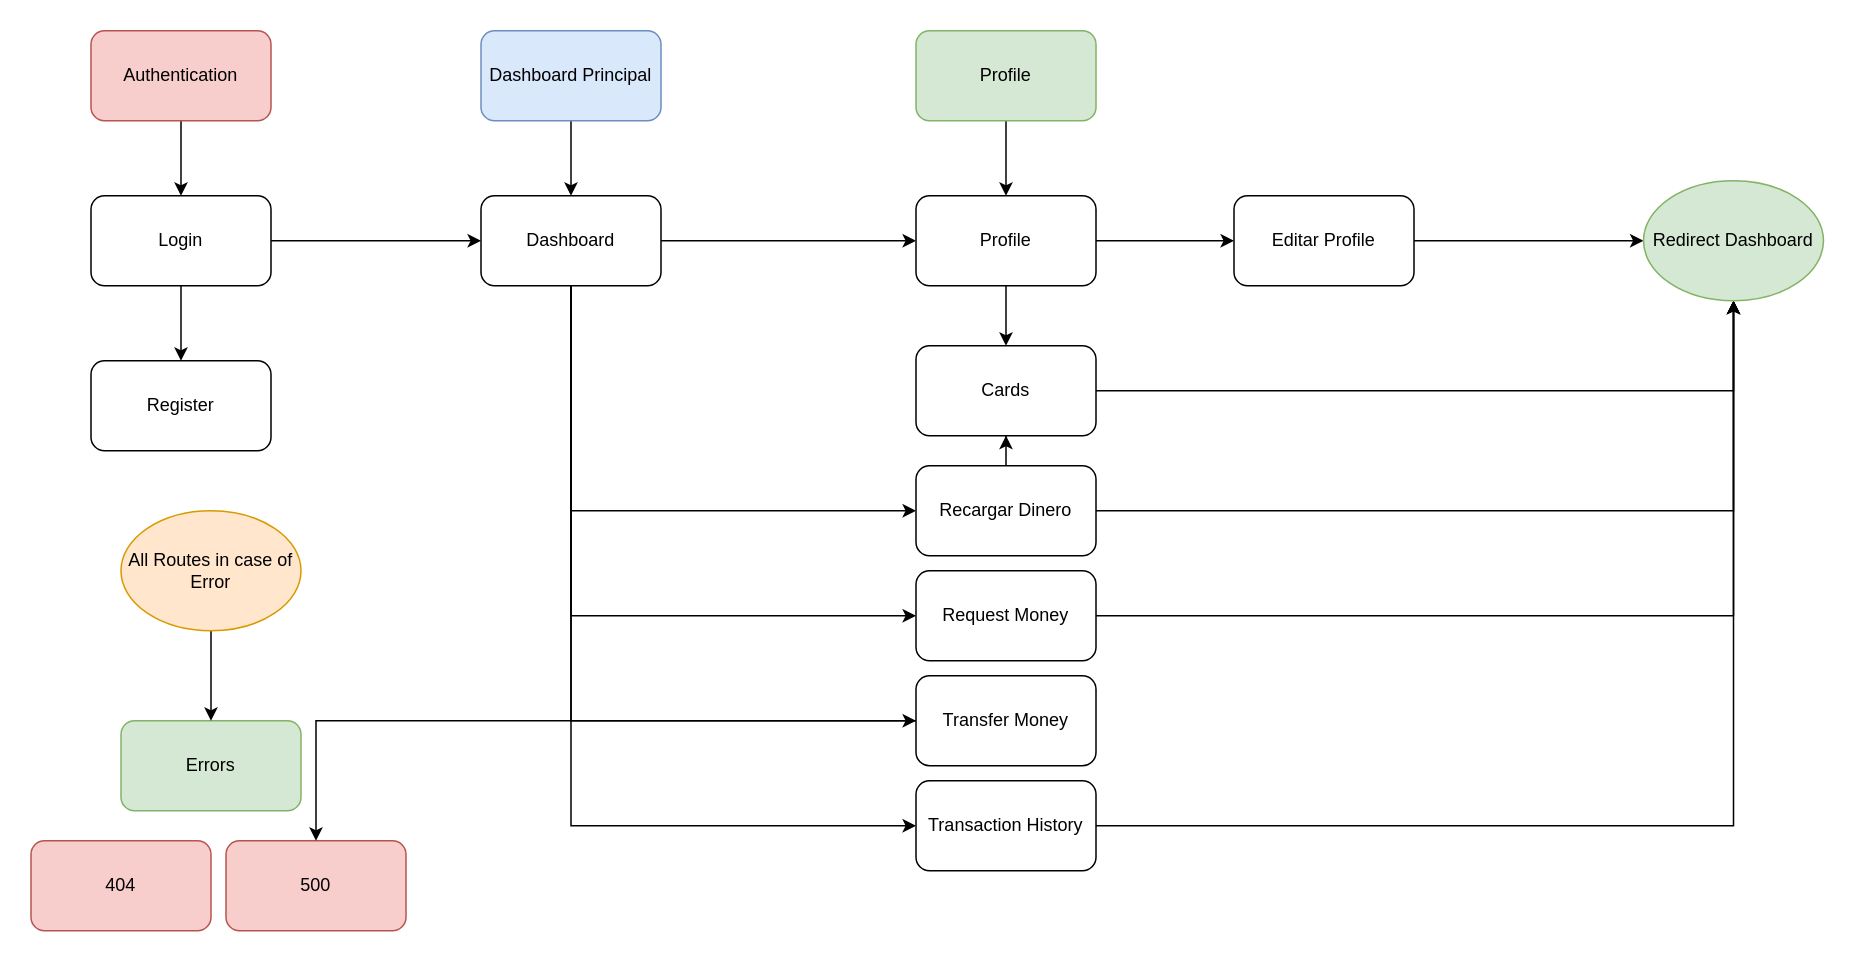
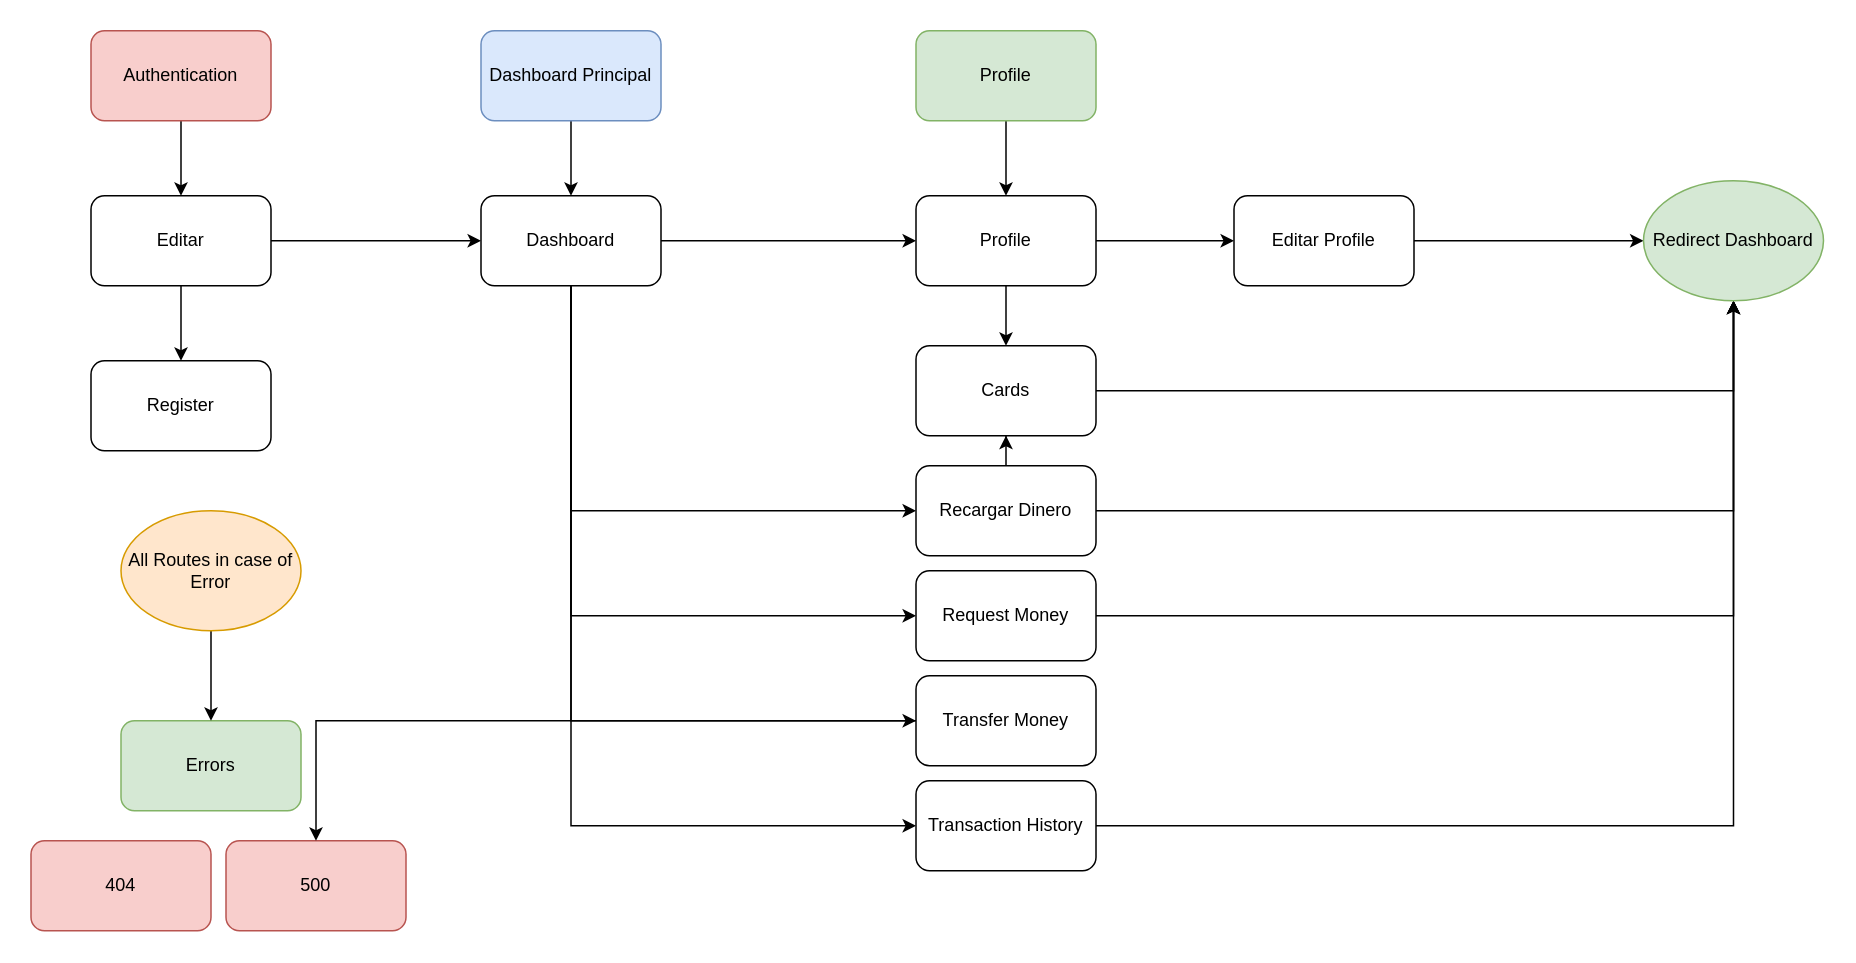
node "Login": label "Login" -> "Editar"
